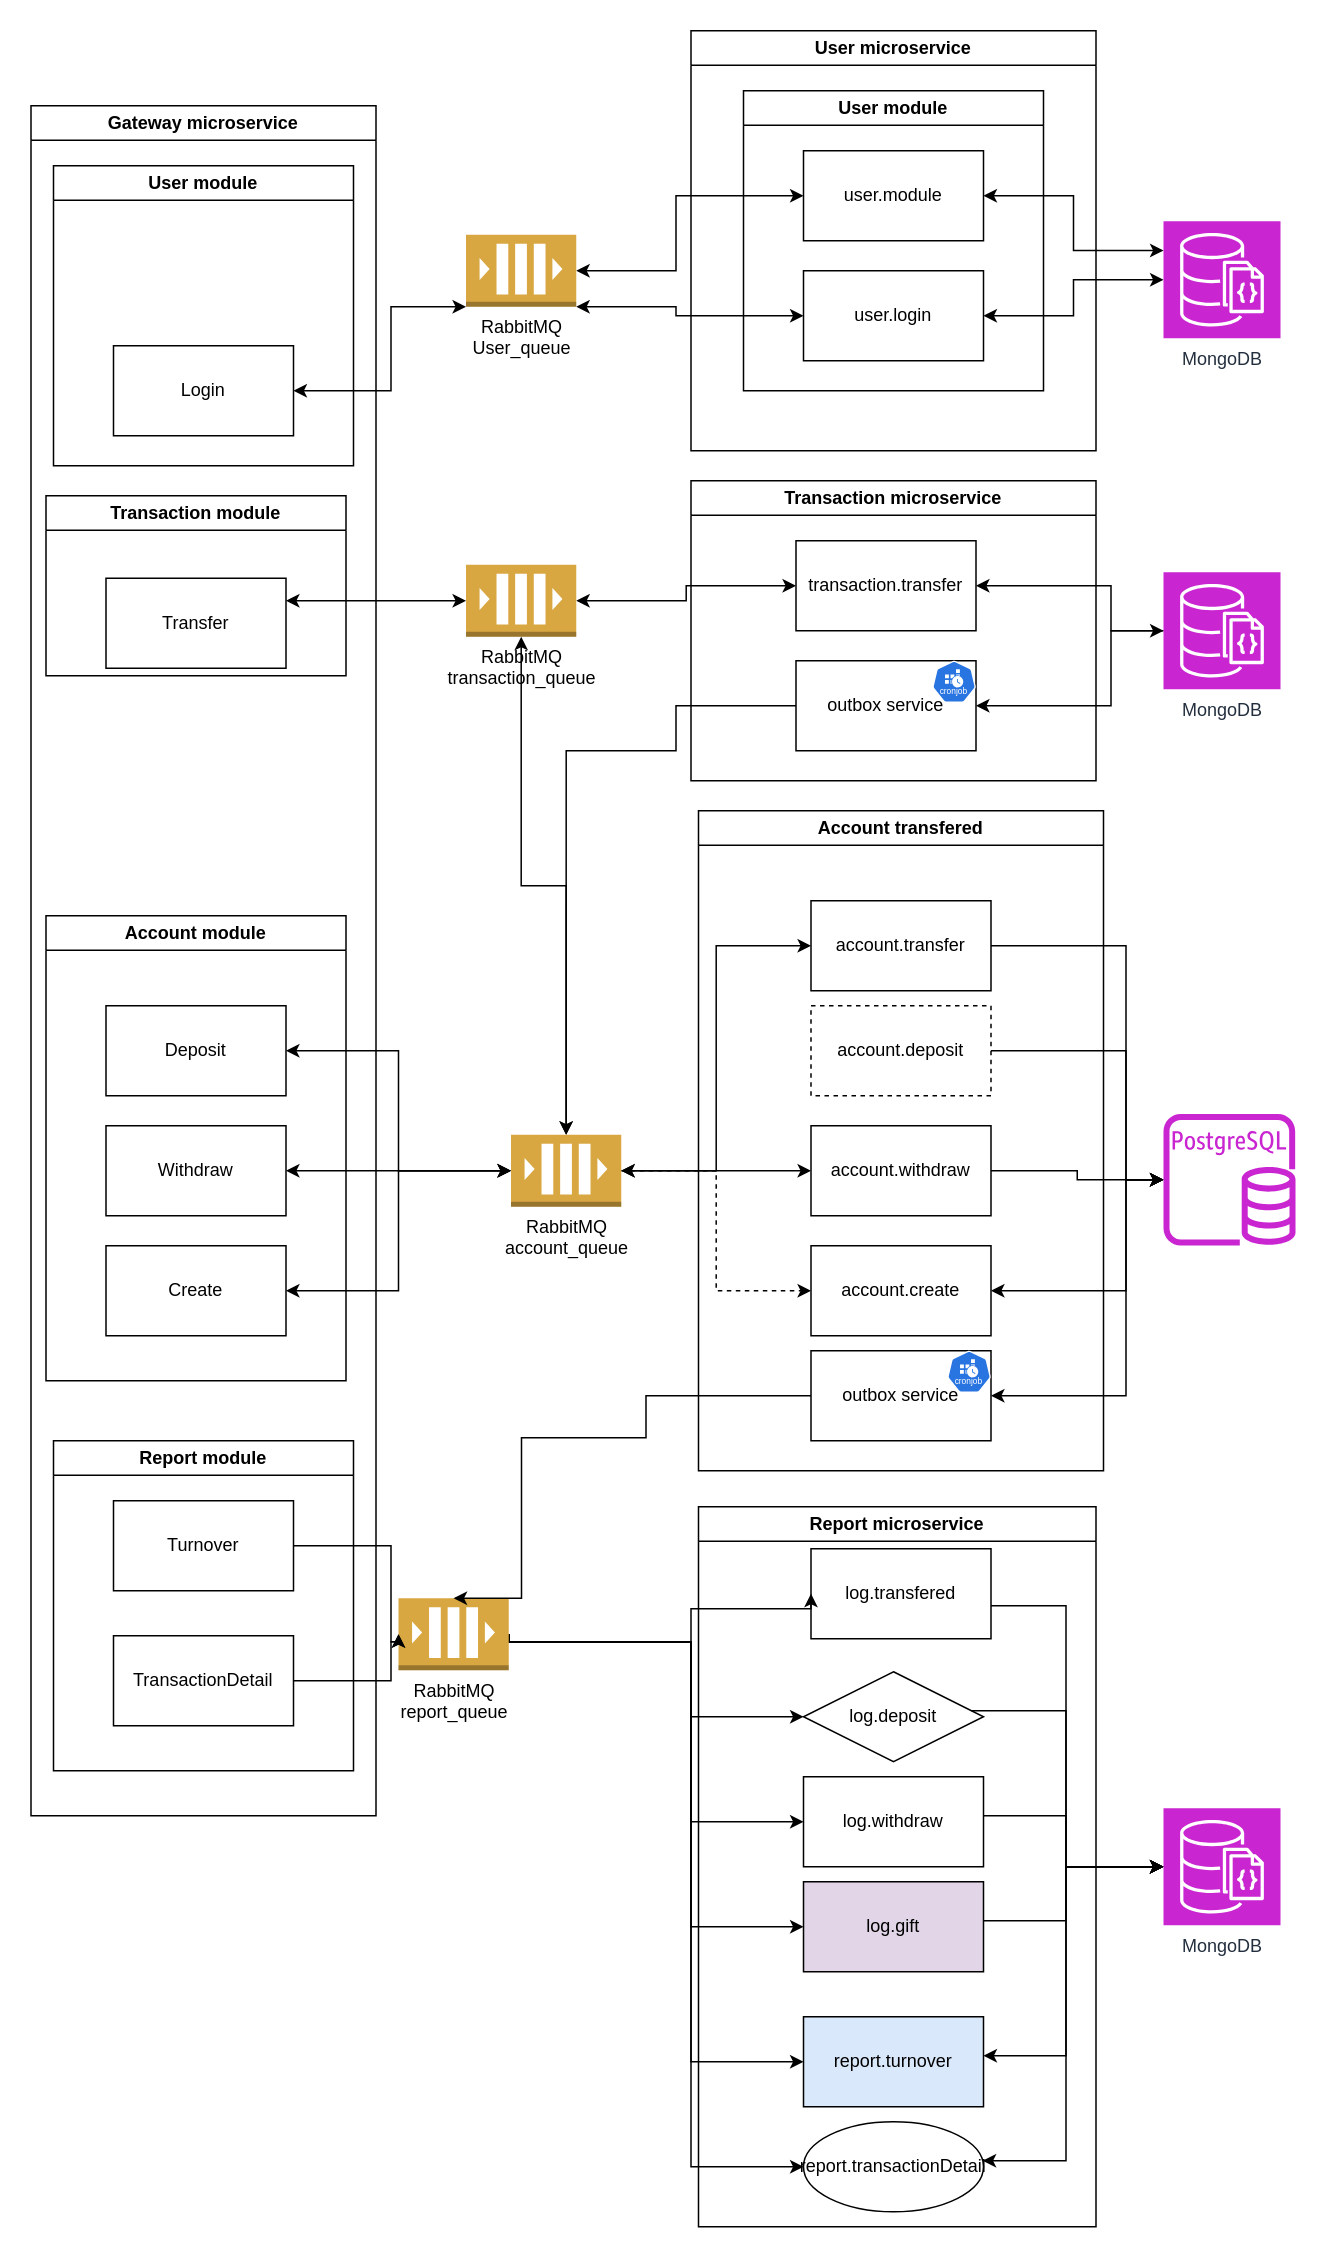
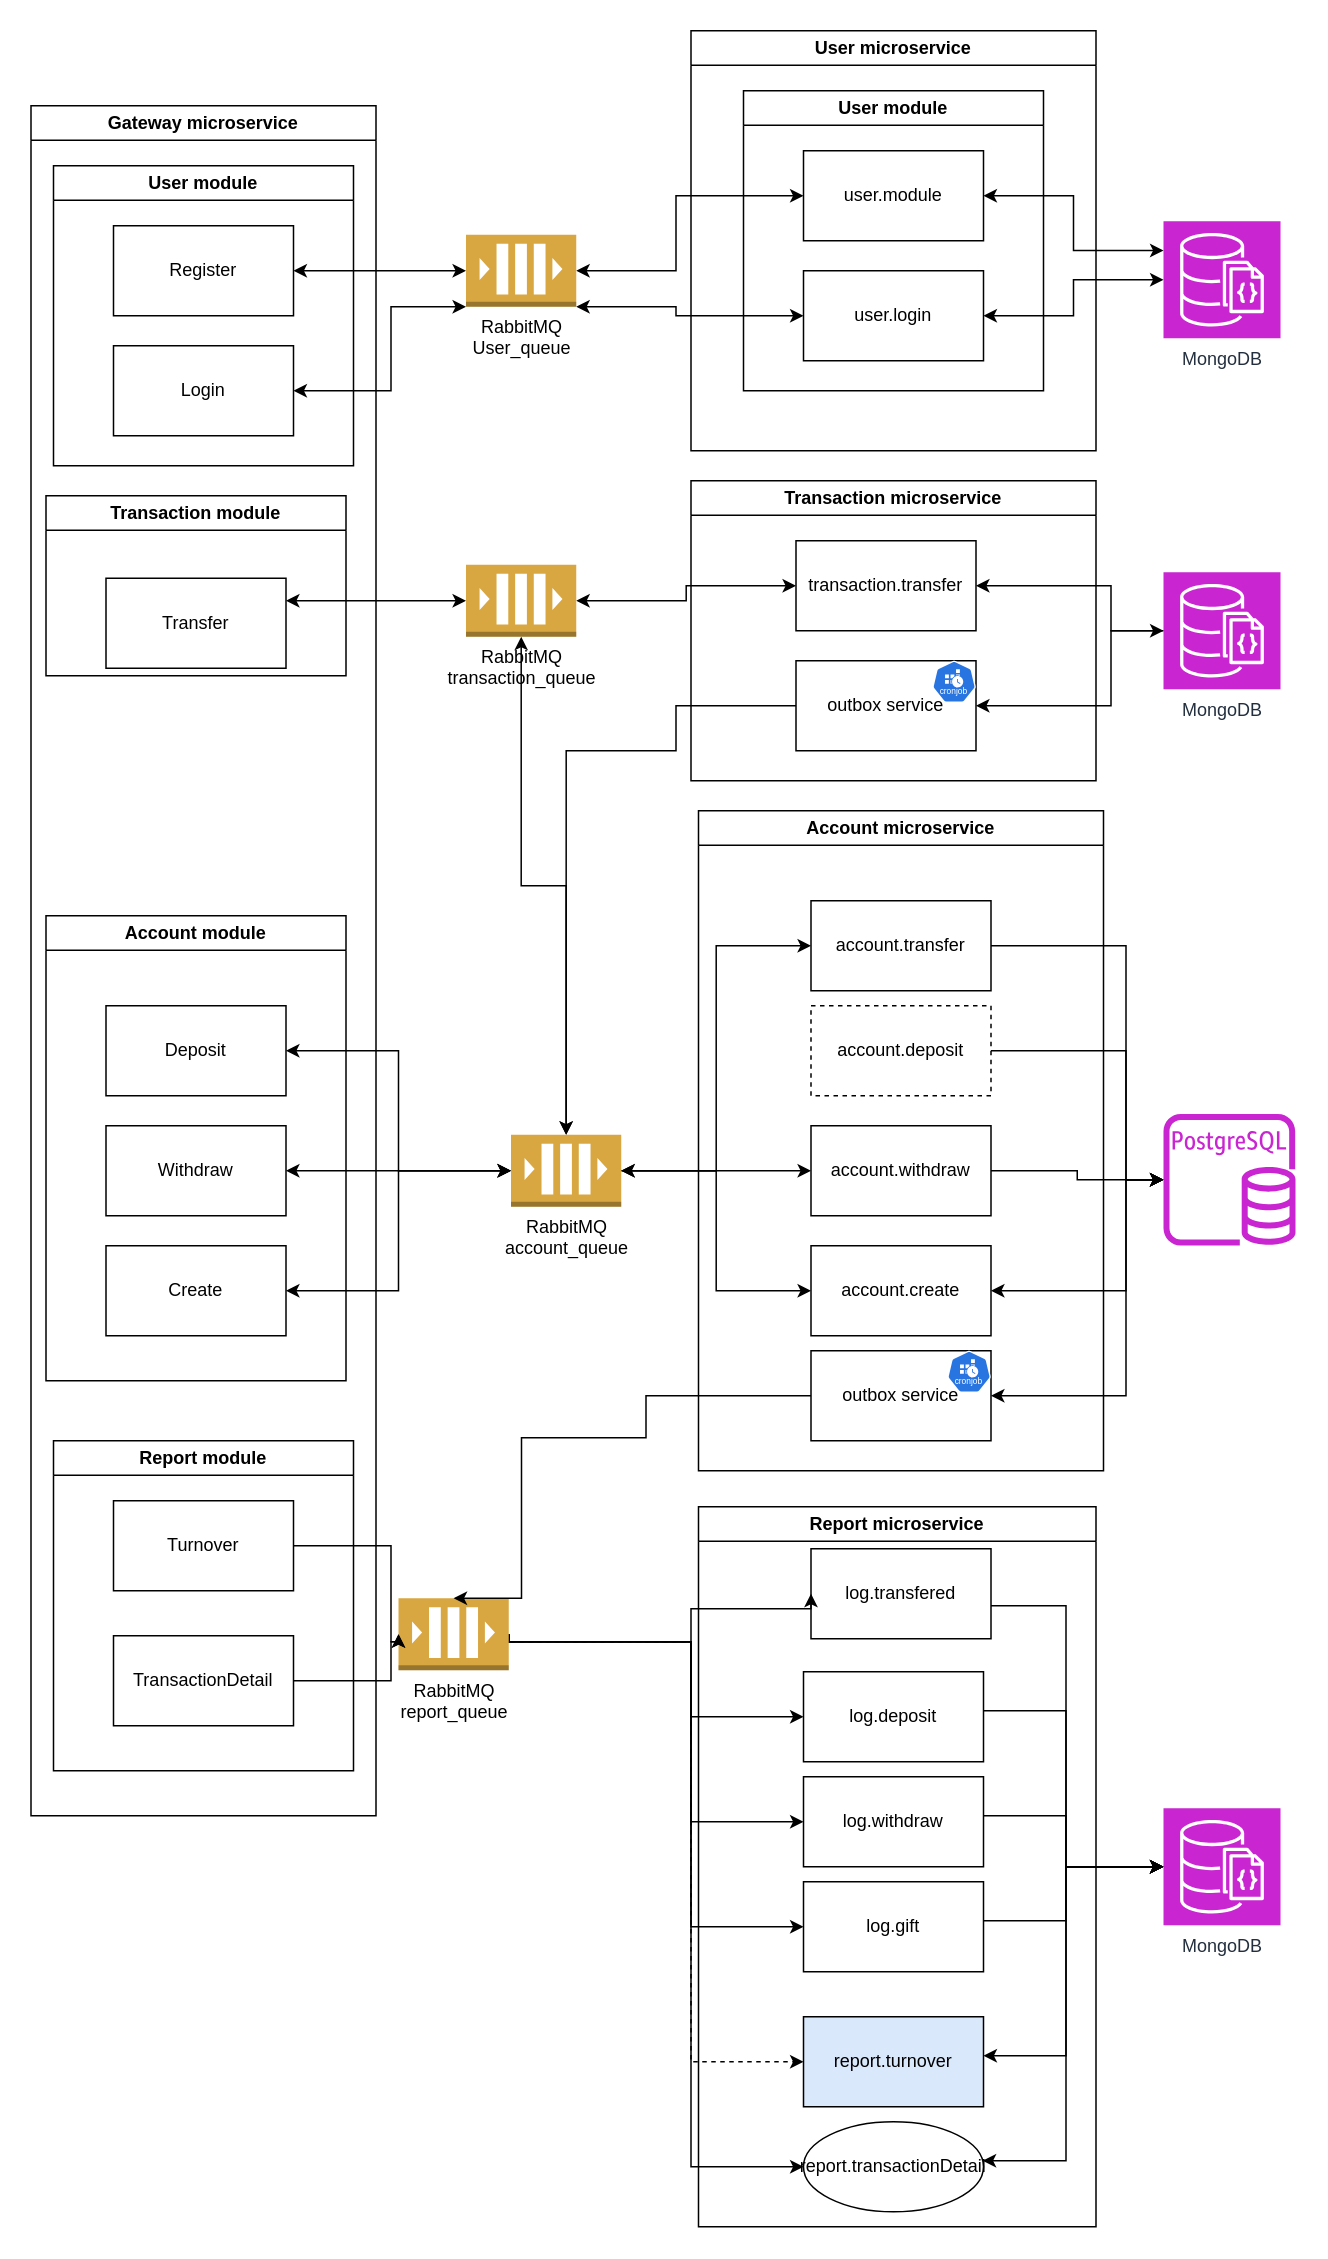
node "Register": added
edge "Register" -- "RabbitMQ User_queue": added
node "Account transfered": label "Account transfered" -> "Account microservice"
edge "RabbitMQ account_queue" -- "account.create": style dashed -> solid
node "log.deposit": shape diamond -> rectangle
node "log.gift": fillcolor #e1d5e7 -> #ffffff
edge "RabbitMQ report_queue" -> "report.turnover": style solid -> dashed
